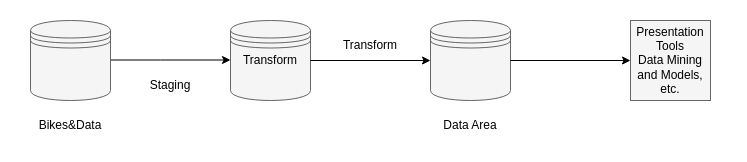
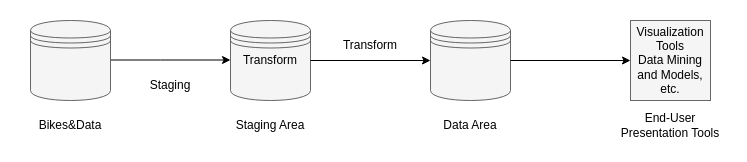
node "Presentation Tools Data Mining and Models, etc.": label "Presentation Tools Data Mining and Models, etc." -> "Visualization Tools Data Mining and Models, etc."
node "Staging Area": added
node "End-User Presentation Tools": added
